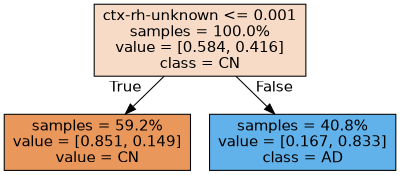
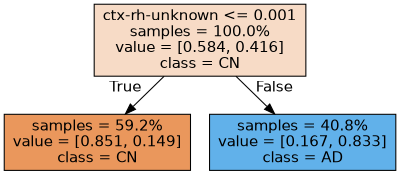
node "samples = 59.2% value = [0.851, 0.149] value = CN": label "samples = 59.2% value = [0.851, 0.149] value = CN" -> "samples = 59.2% value = [0.851, 0.149] class = CN"
